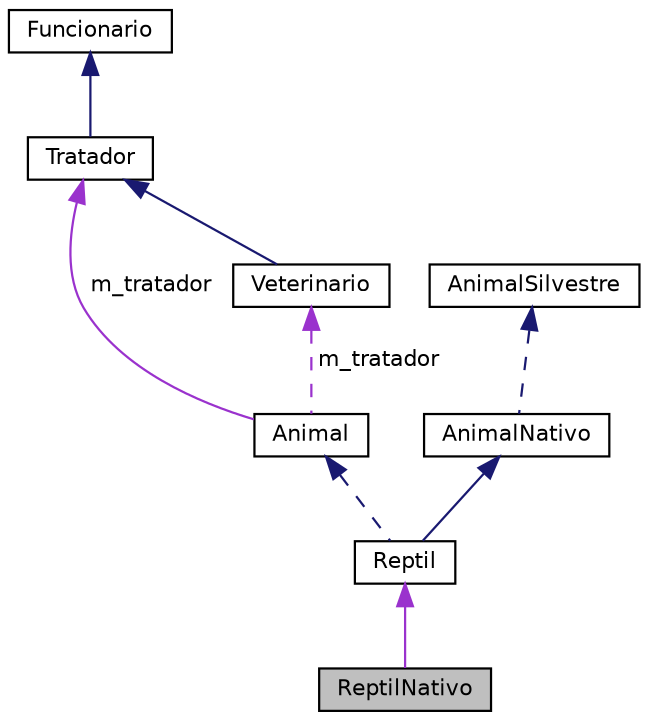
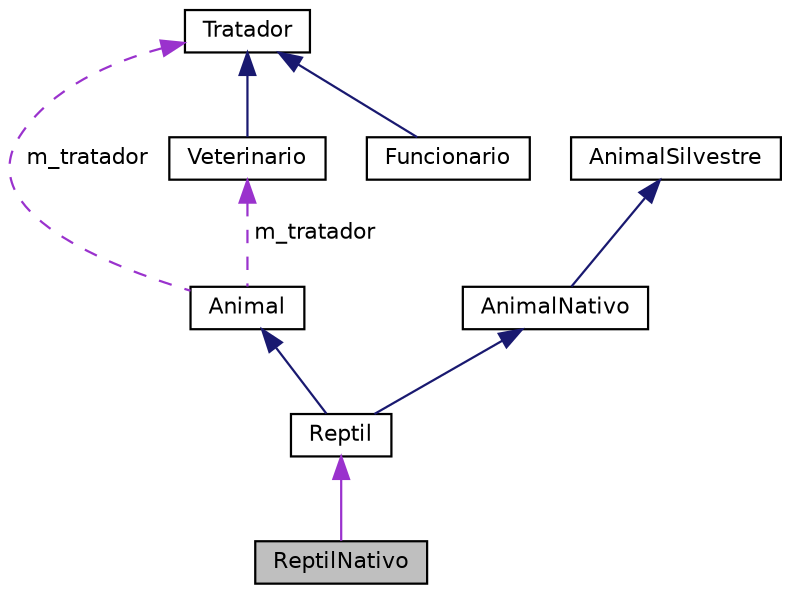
edge "Tratador" -> "Funcionario": reversed
edge "Animal" -> "Tratador": style solid -> dashed
edge "AnimalNativo" -> "AnimalSilvestre": style dashed -> solid
edge "Reptil" -> "Animal": style dashed -> solid
